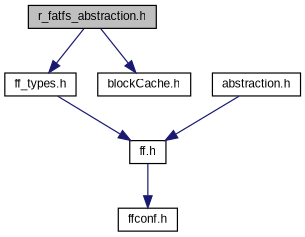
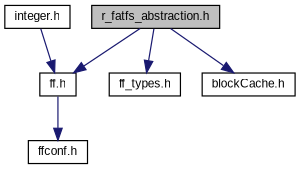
node "abstraction.h": label "abstraction.h" -> "integer.h"
edge "ff_types.h" -> "ff.h": now "r_fatfs_abstraction.h" -> "ff.h"
